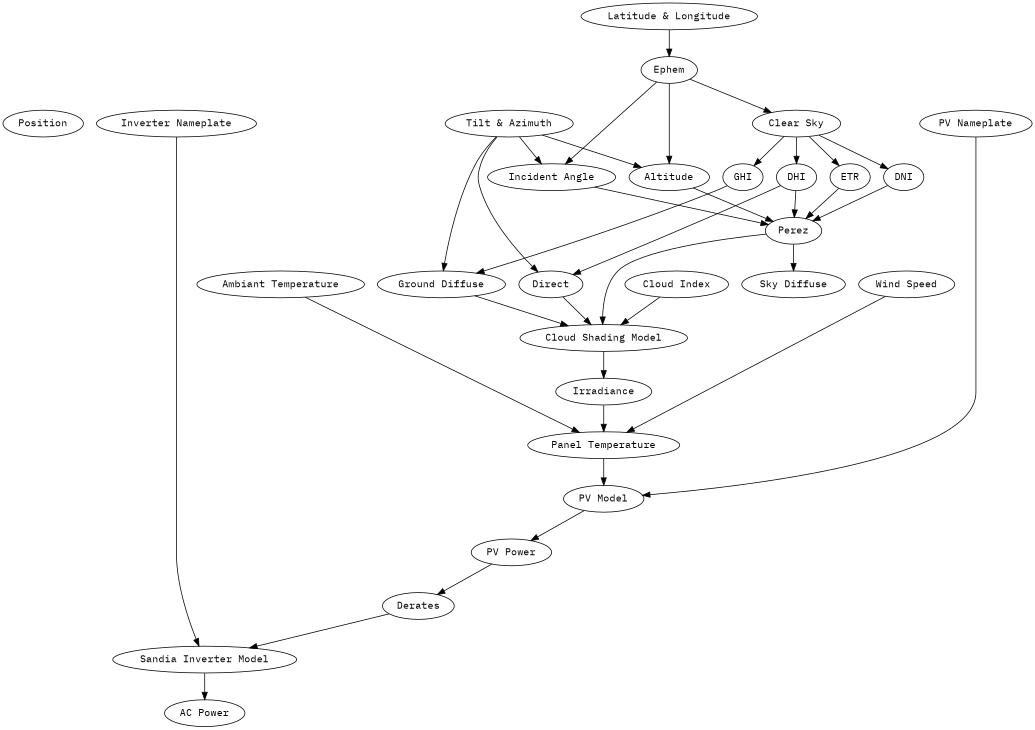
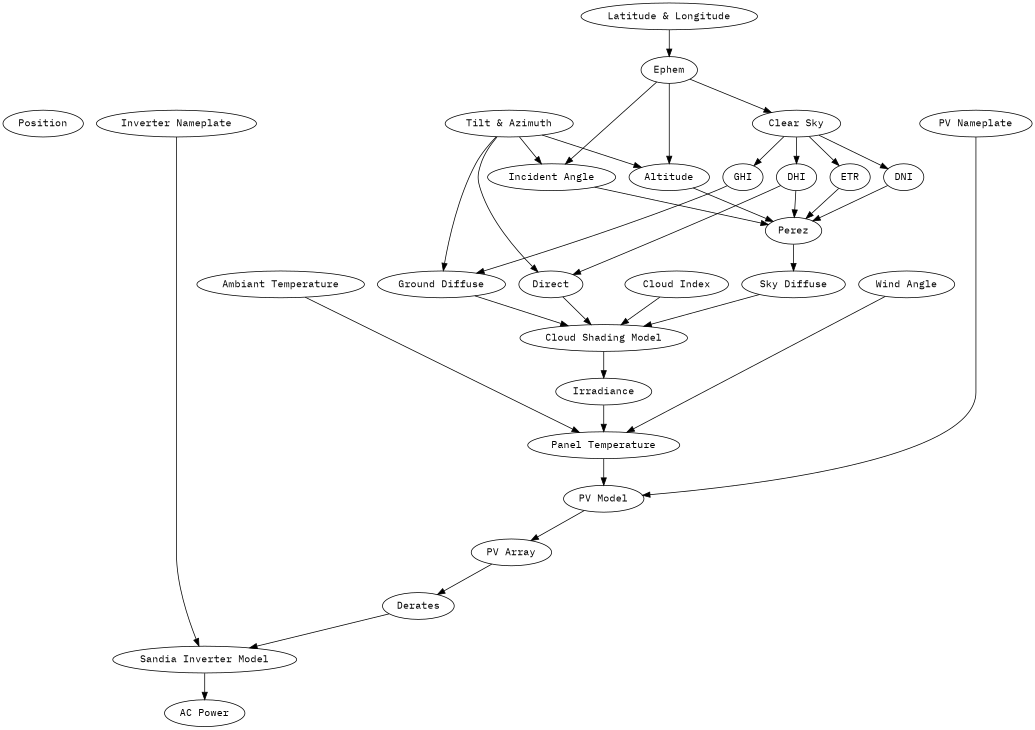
edge "Perez" -> "Cloud Shading Model": now "Sky Diffuse" -> "Cloud Shading Model"
node "Wind Speed": label "Wind Speed" -> "Wind Angle"
node "PV Power": label "PV Power" -> "PV Array"
